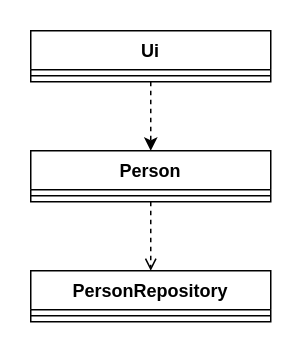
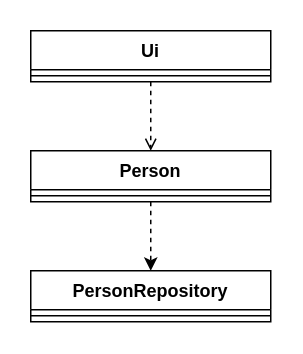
edge "Ui" -> "Person": arrowhead classic -> open
edge "Person" -> "PersonRepository": arrowhead open -> classic
